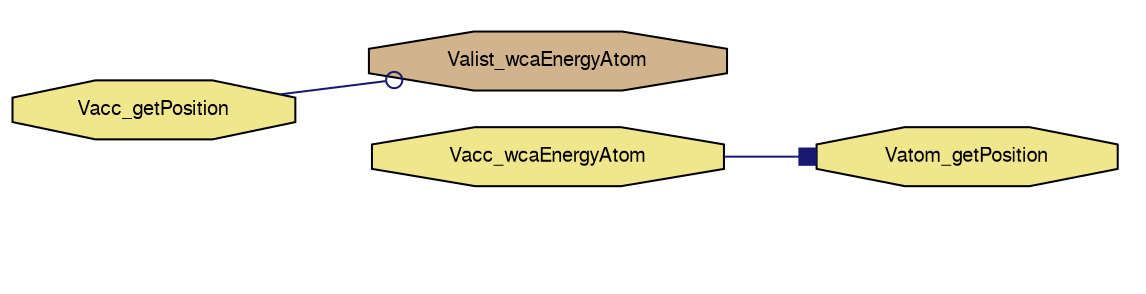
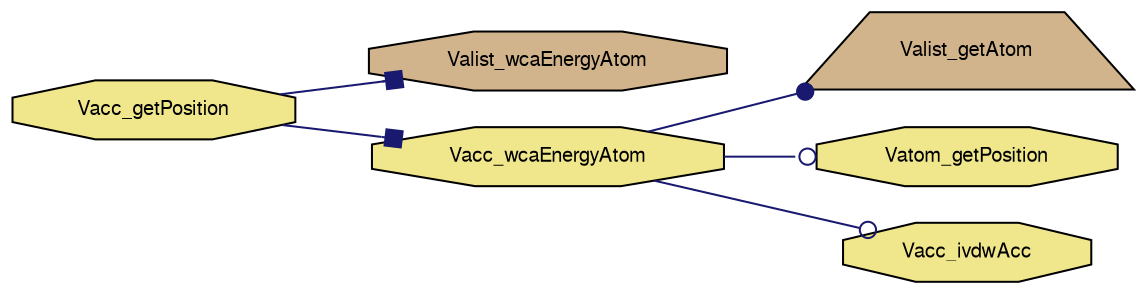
node "Valist_getAtom": added
edge "Vacc_getPosition" -> "Valist_wcaEnergyAtom": arrowhead odot -> box
edge "Vacc_getPosition" -> "Vacc_wcaEnergyAtom": added
edge "Vacc_wcaEnergyAtom" -> "Vatom_getPosition": arrowhead box -> odot
node "Vacc_ivdwAcc": added
